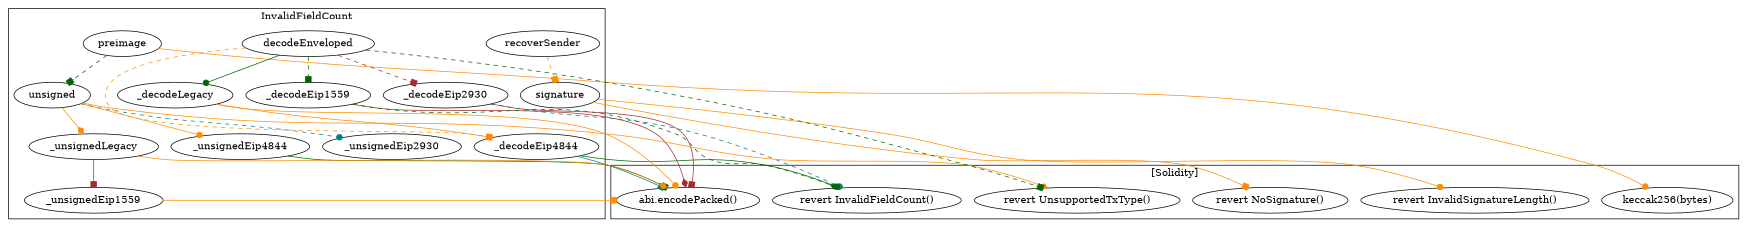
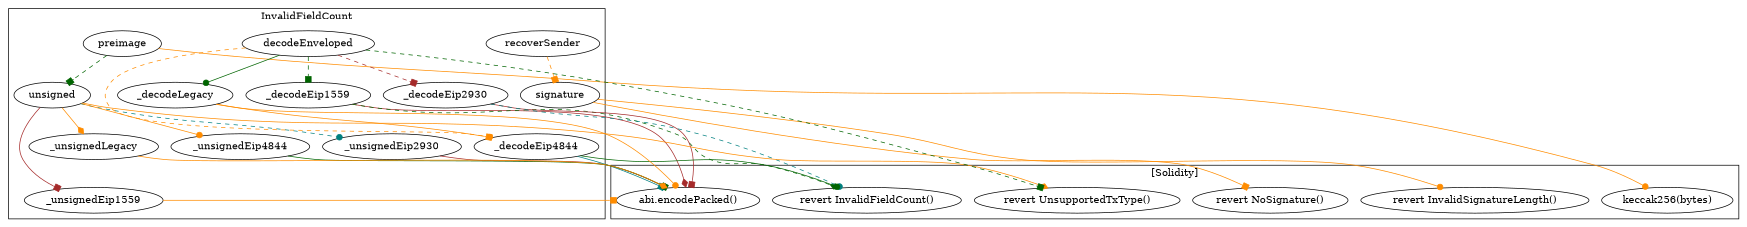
edge "_unsignedEip2930" -> "abi.encodePacked()": added
edge "_unsignedLegacy" -> "_unsignedEip1559": now "unsigned" -> "_unsignedEip1559"
